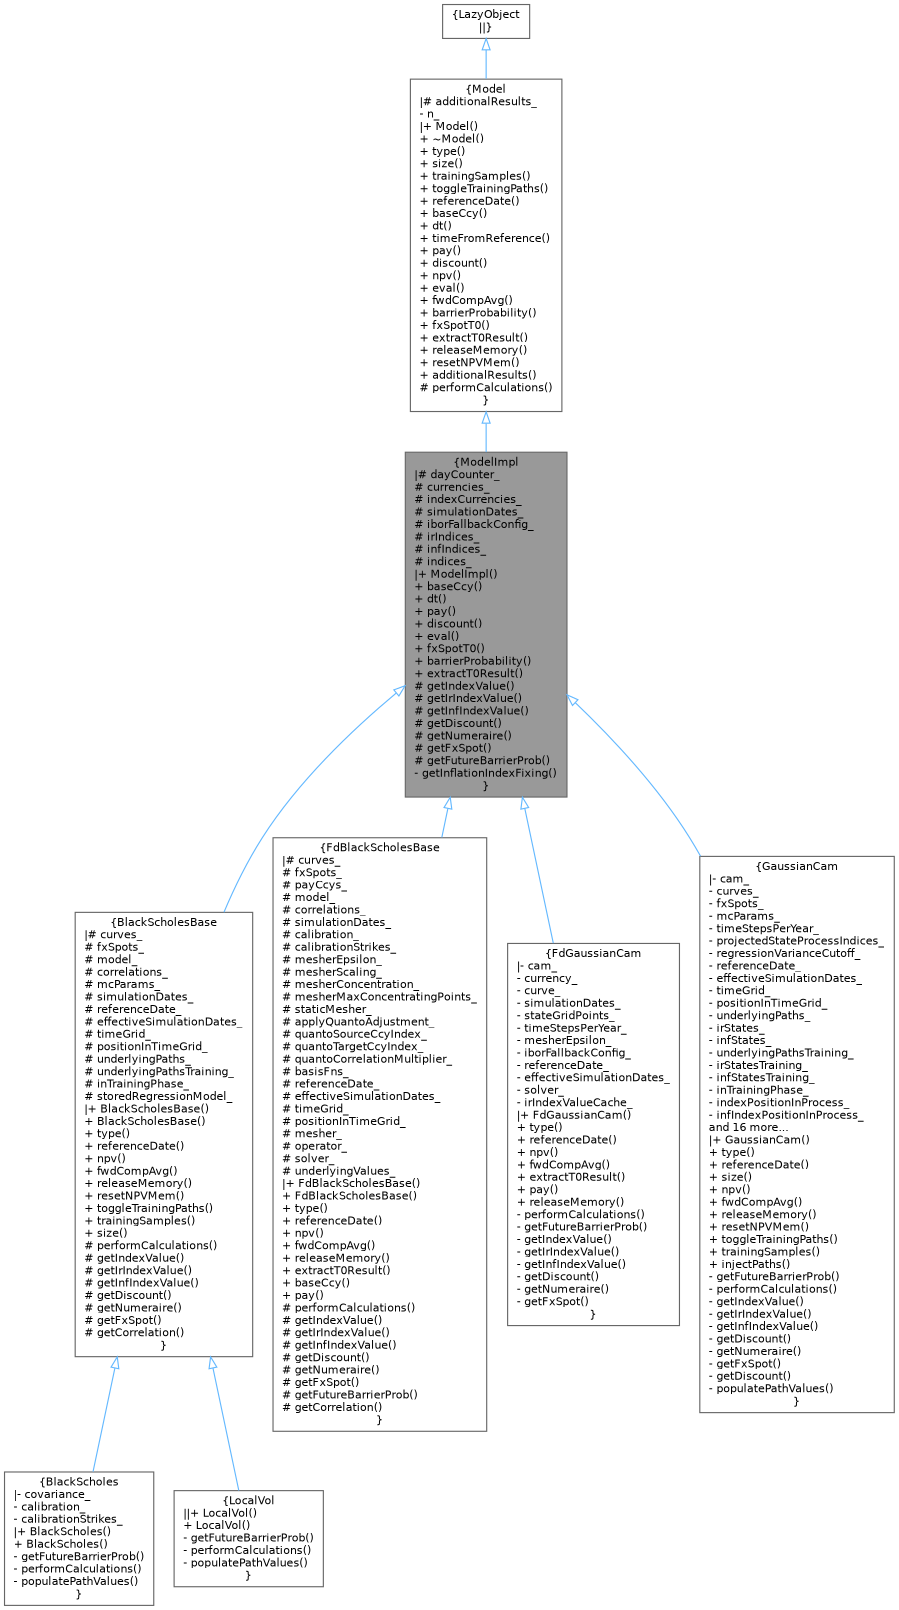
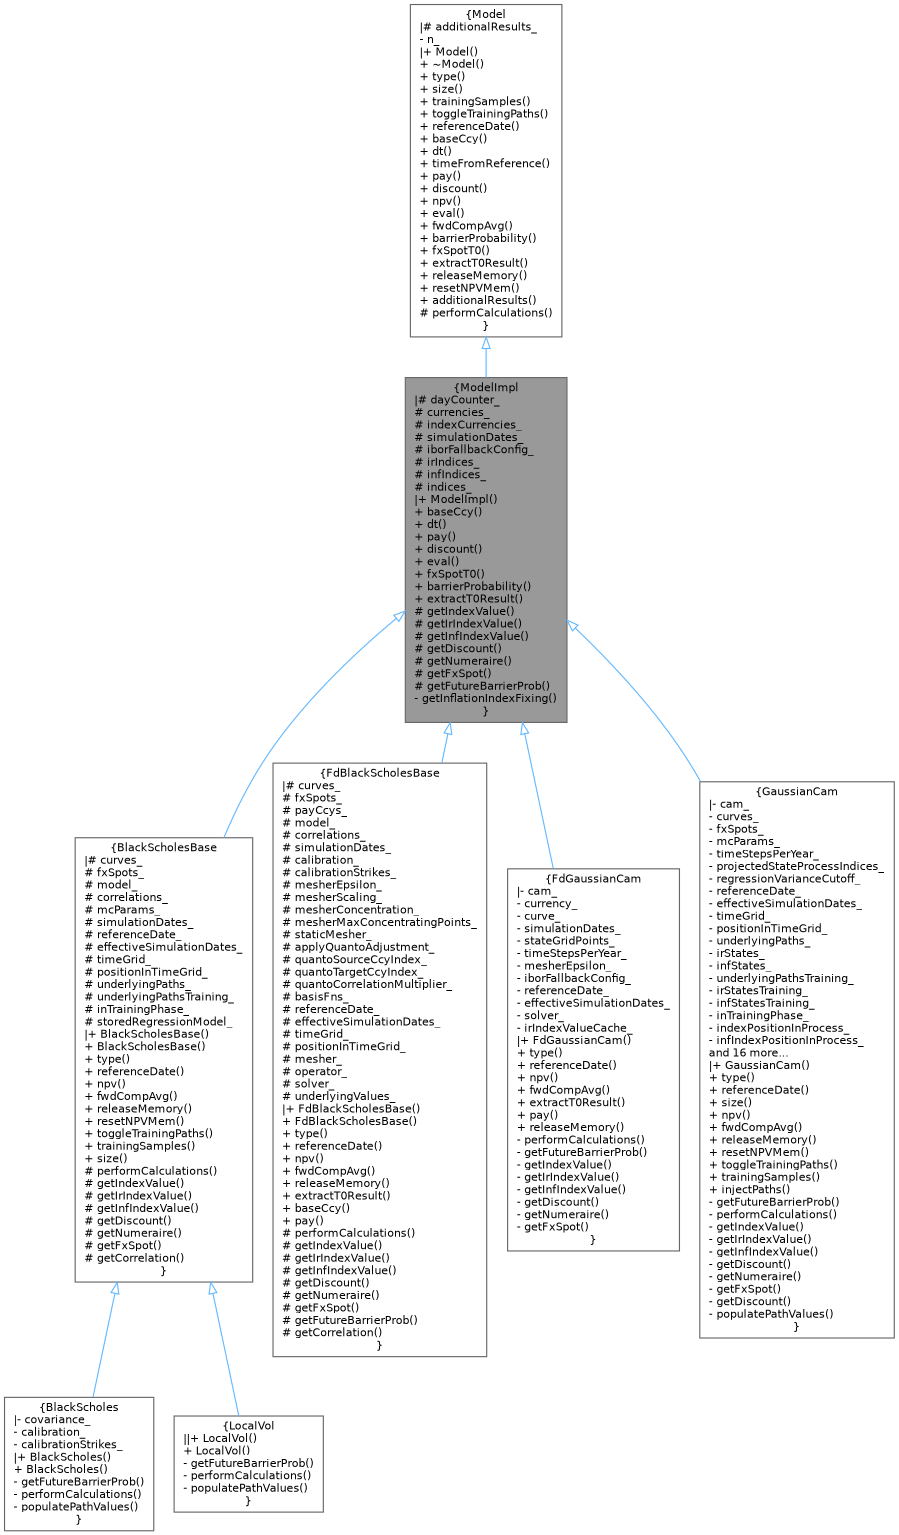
node "{LazyObject ||}": removed
